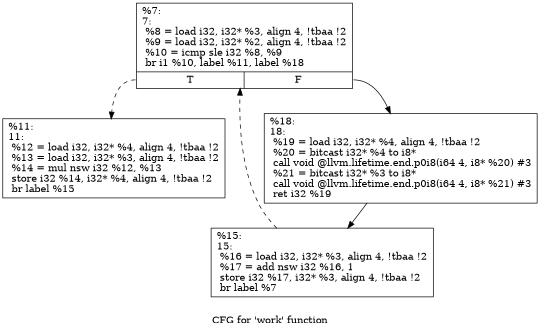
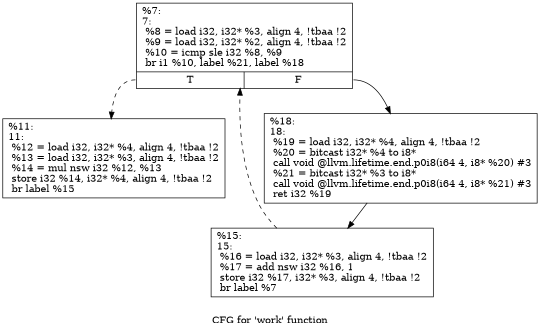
node "%7:": text "br i1 %10, label %11, label %18" -> "br i1 %10, label %21, label %18"
